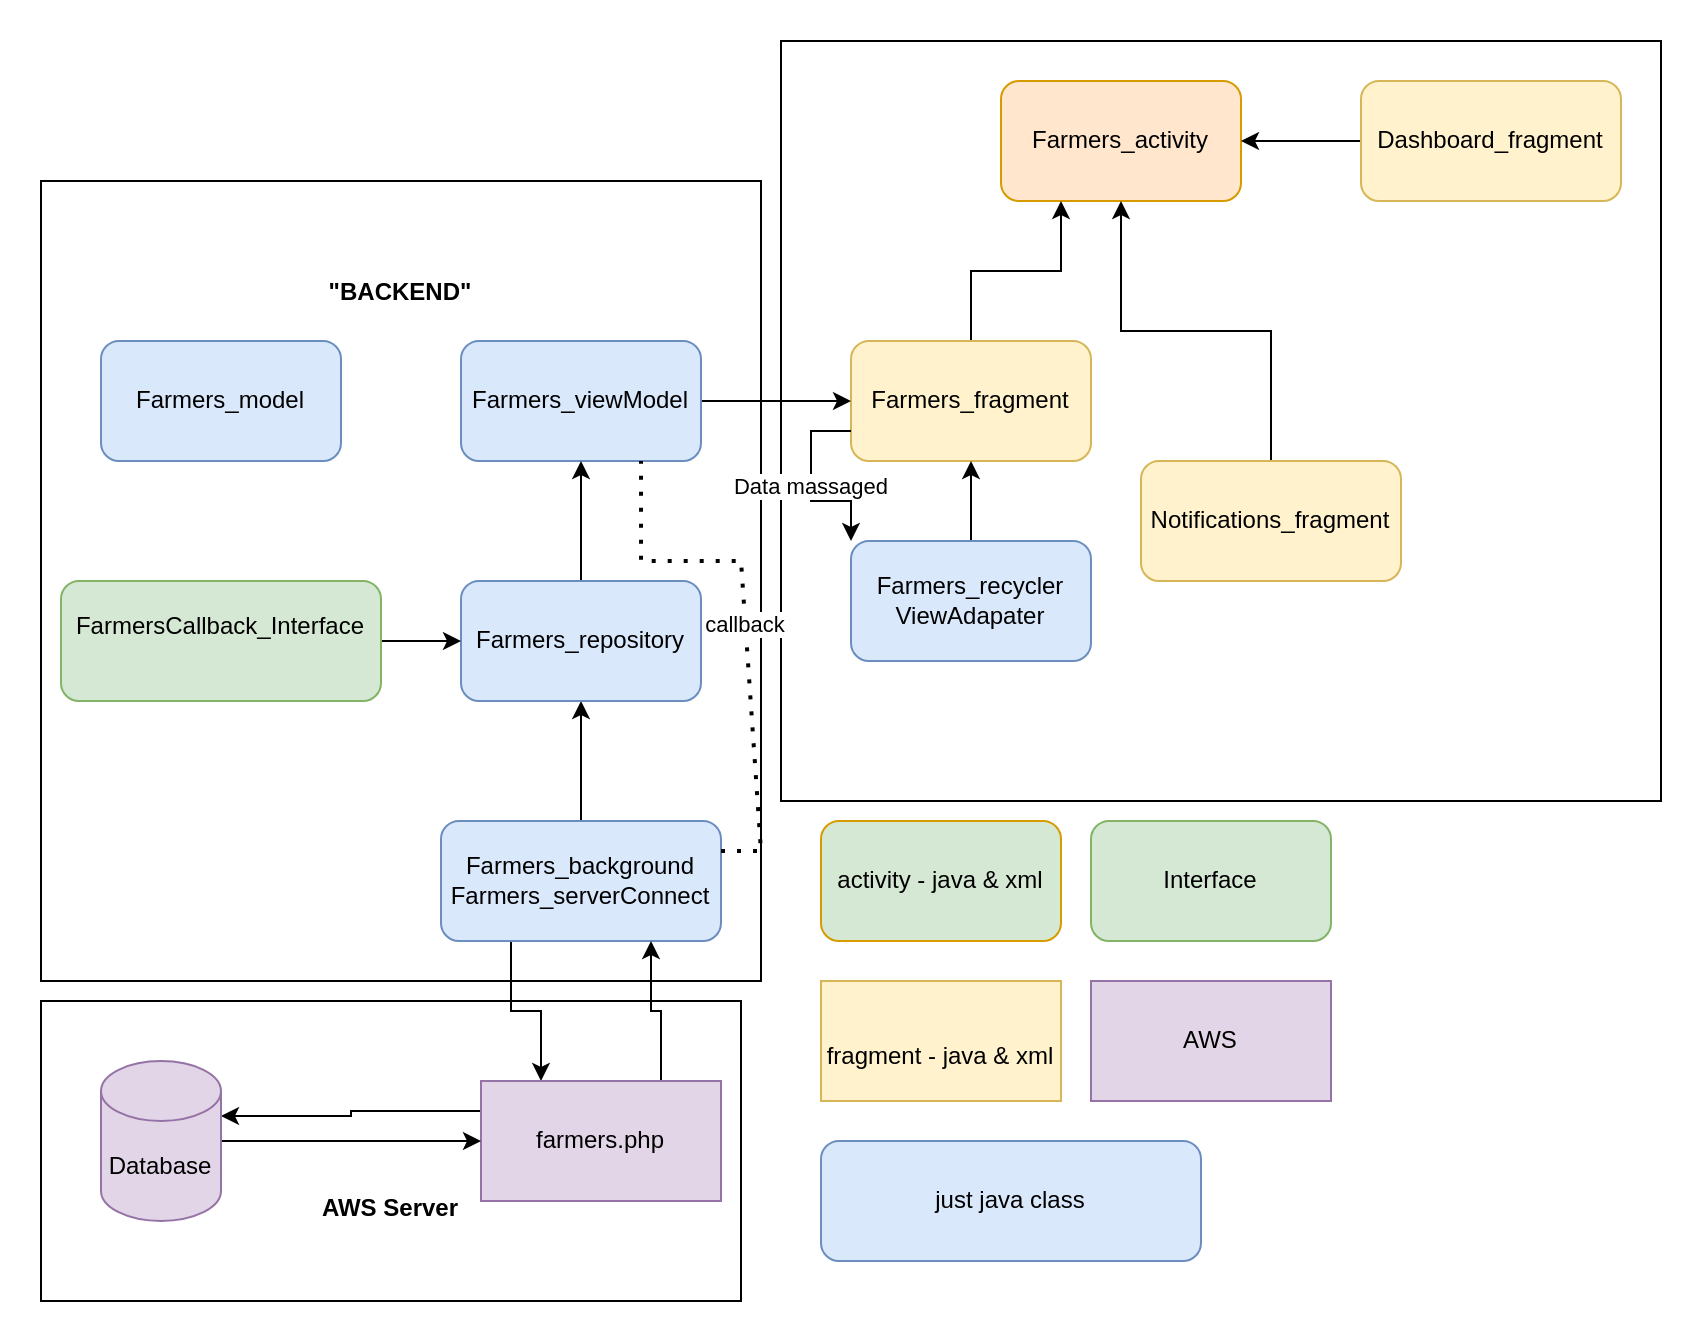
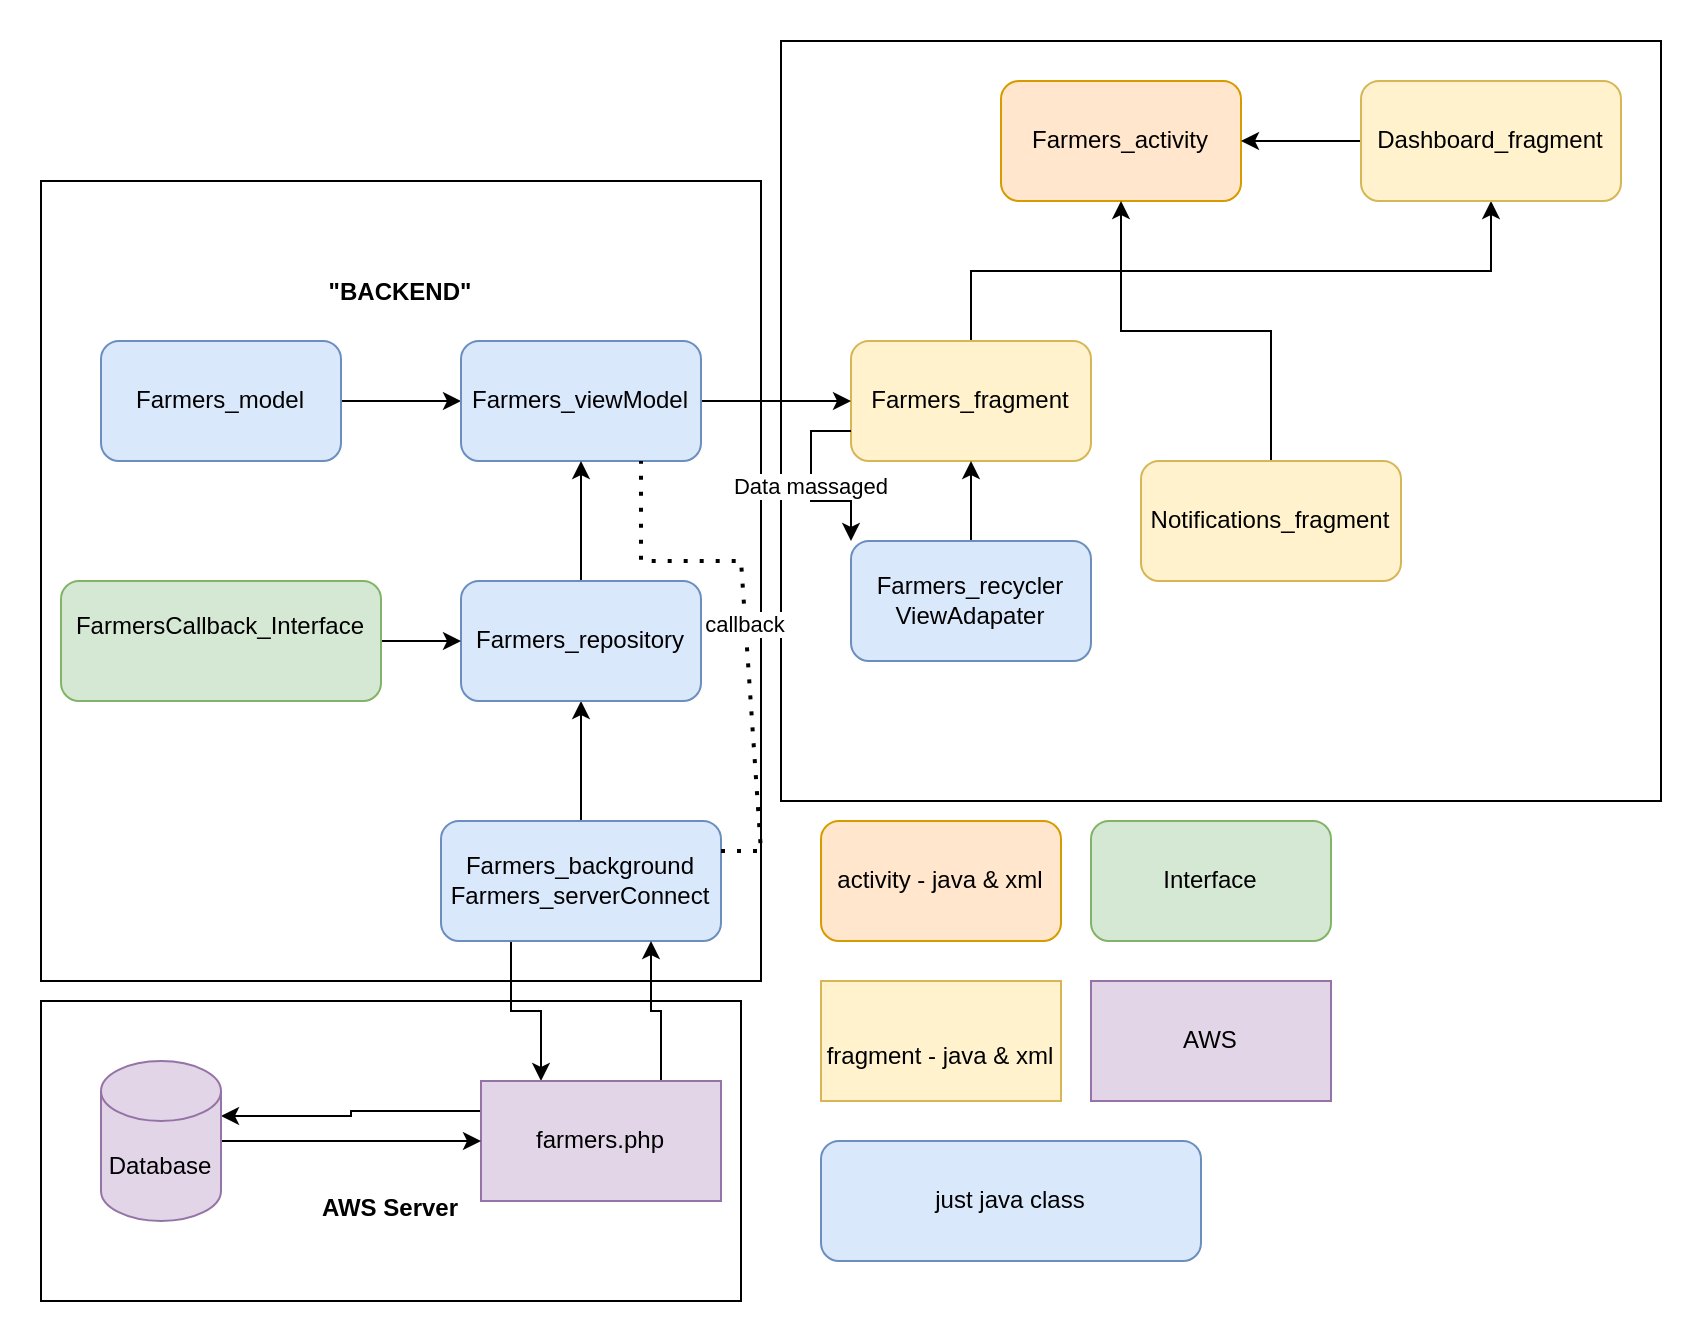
edge "Farmers_fragment" -> "Farmers_activity": now "Farmers_fragment" -> "Dashboard_fragment"
edge "Farmers_model" -> "Farmers_viewModel": added
node "activity - java & xml": fillcolor #d5e8d4 -> #ffe6cc
